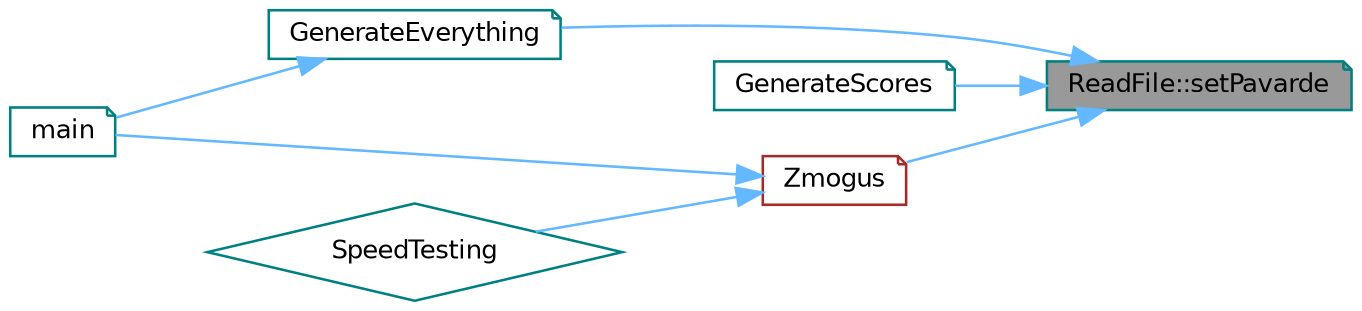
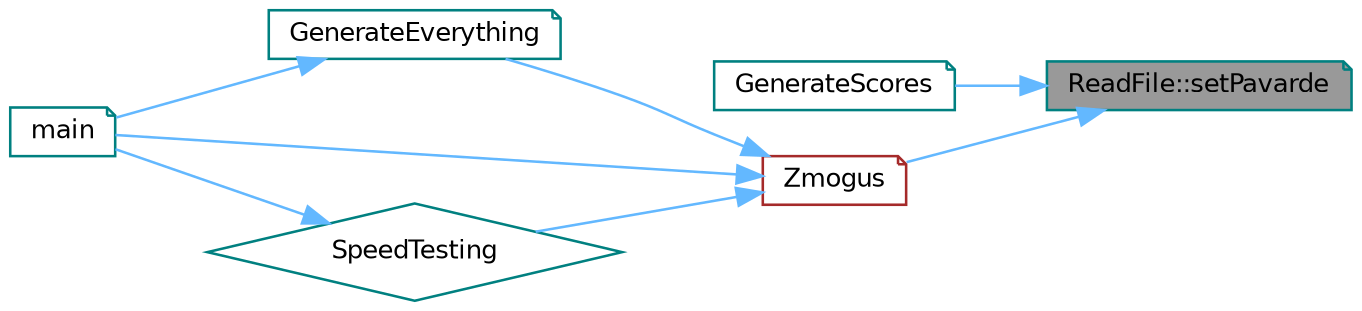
edge "GenerateEverything" -> "ReadFile::setPavarde": now "GenerateEverything" -> "Zmogus"
edge "main" -> "SpeedTesting": added
